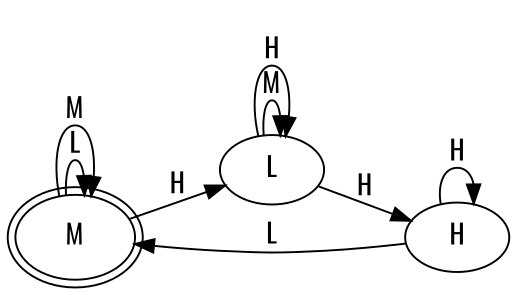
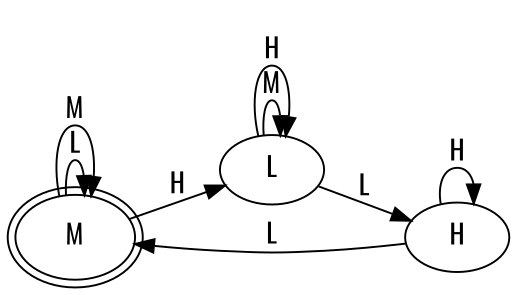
edge "L" -> "H": label "H" -> "L"
